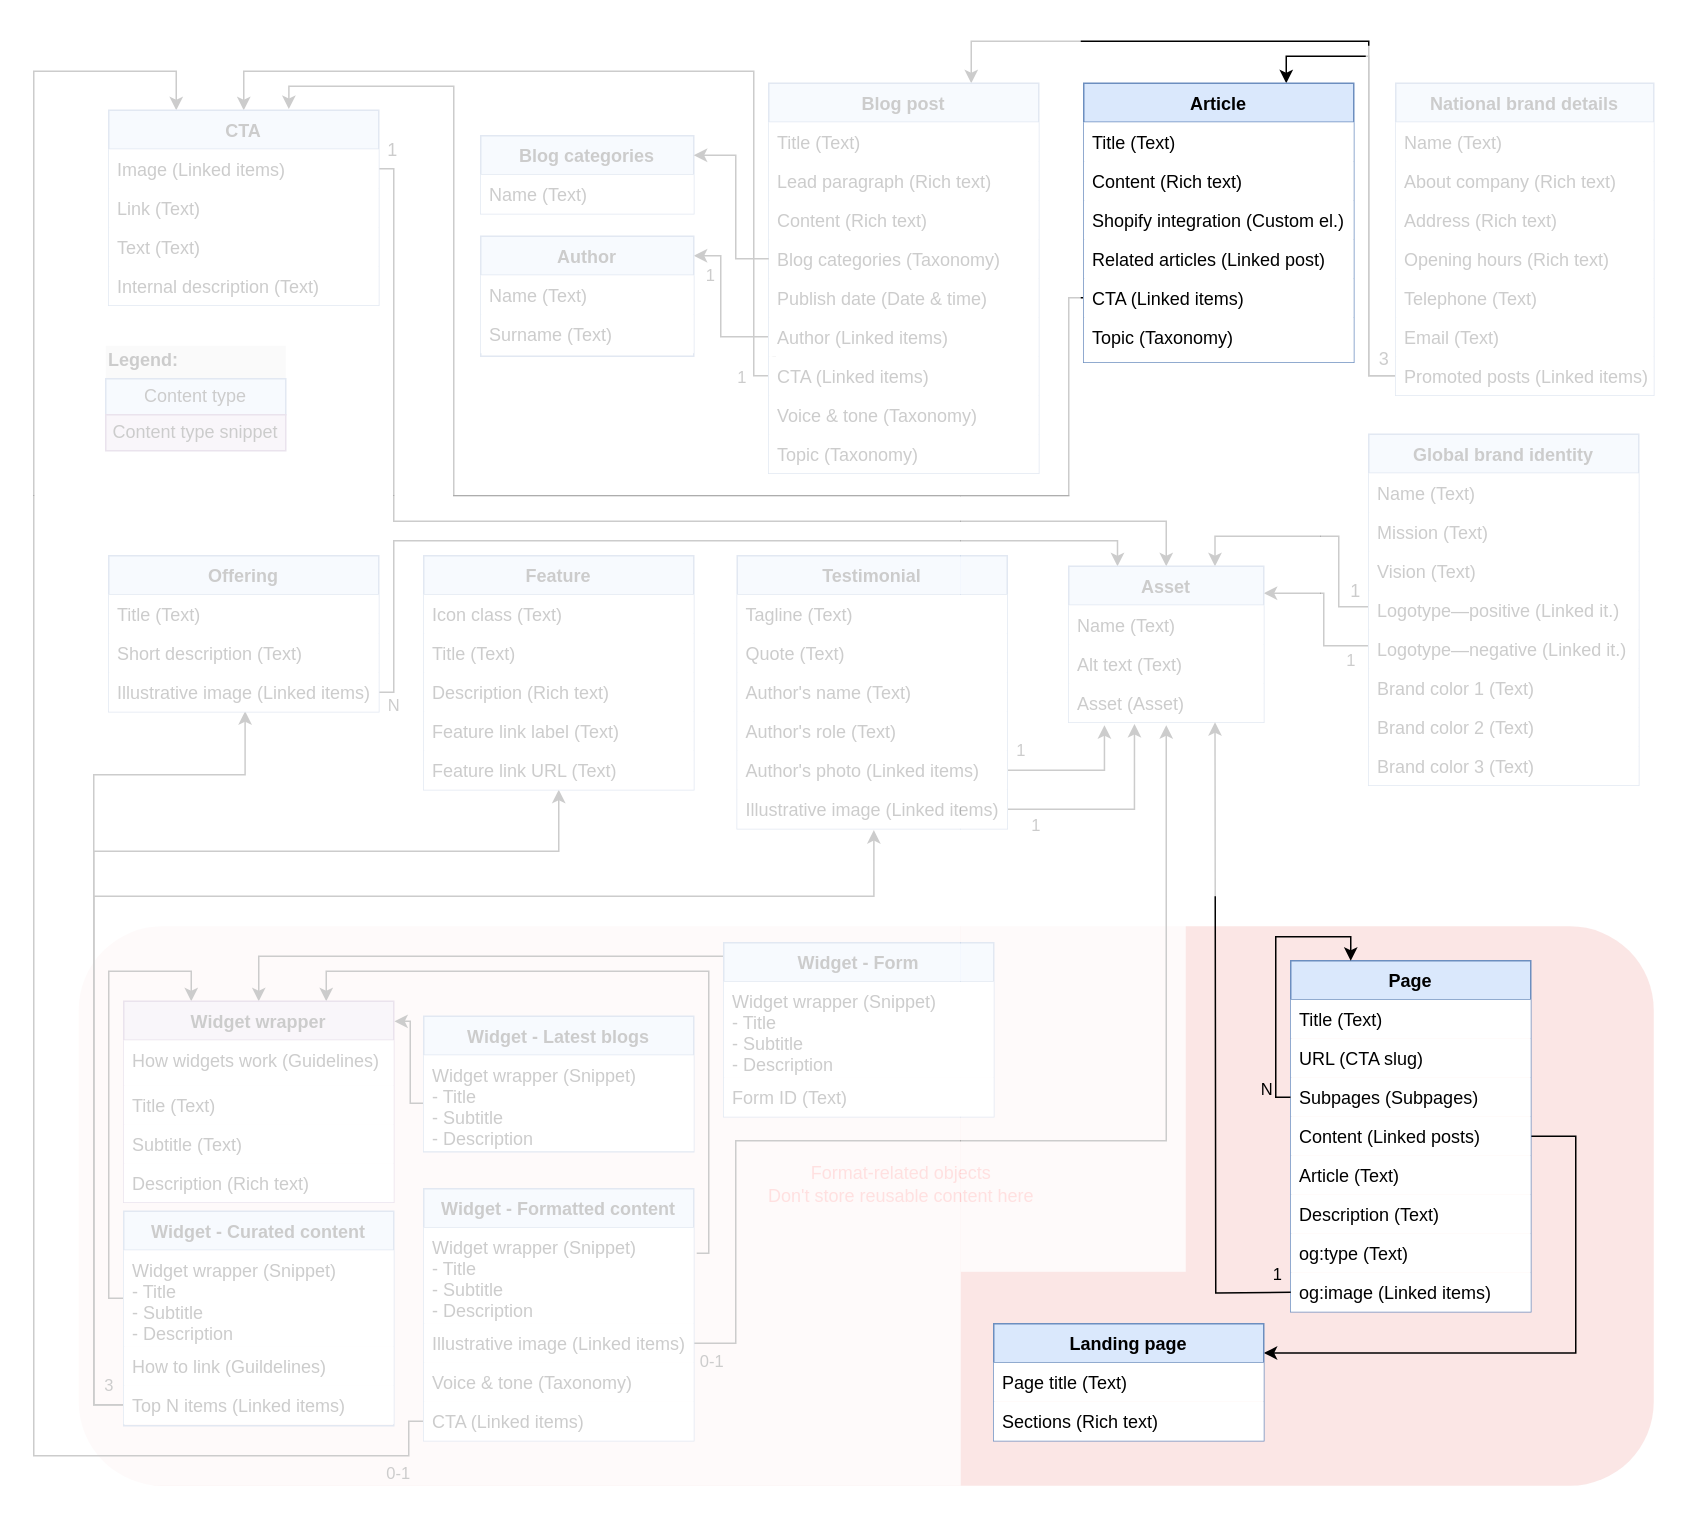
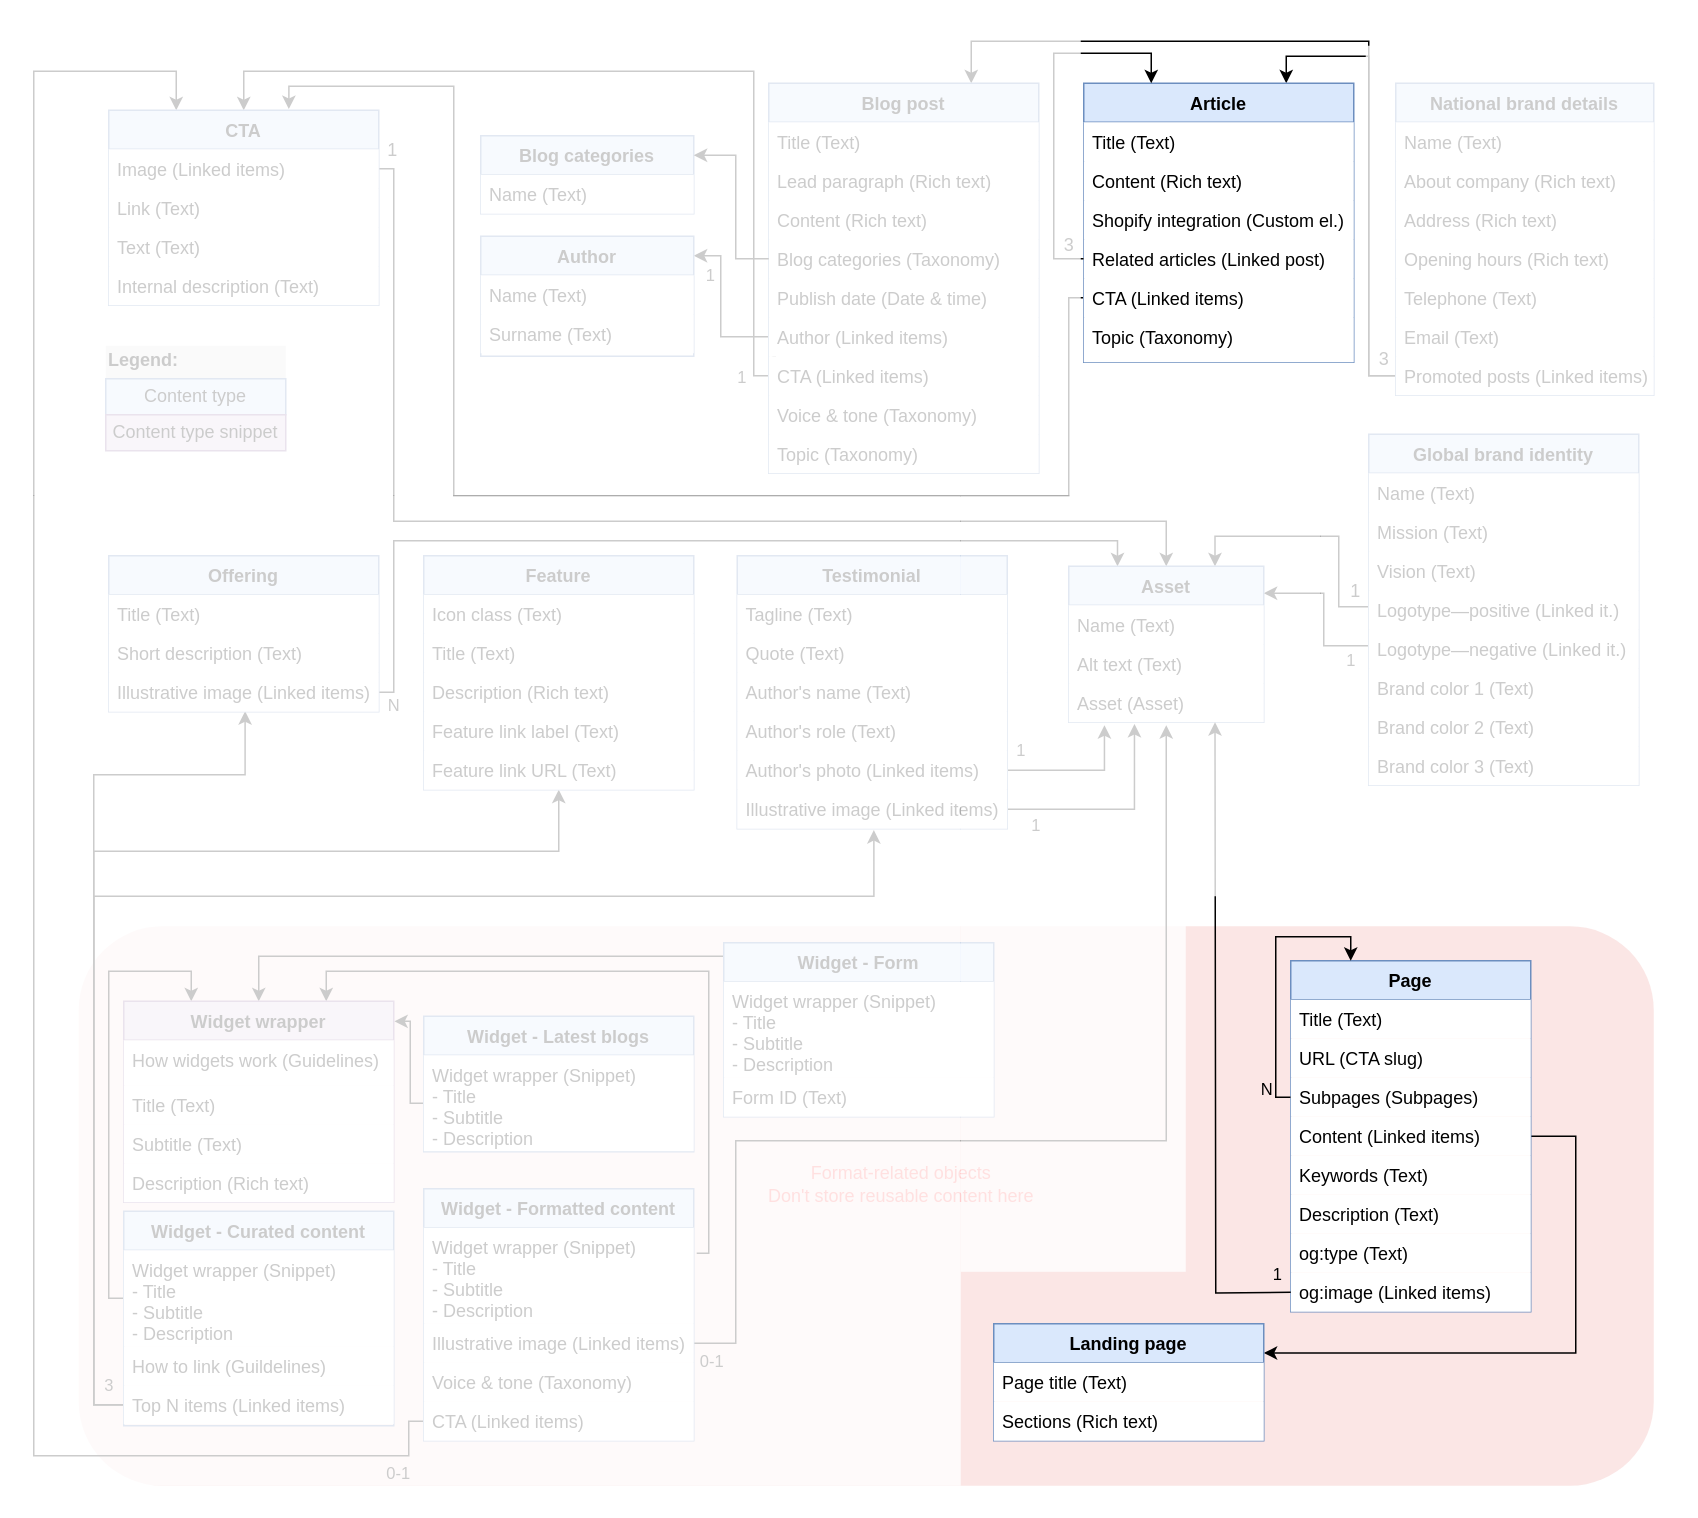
edge "Related articles (Linked post)" -> "Article": added, label "3"
node "Content (Linked posts)": label "Content (Linked posts)" -> "Content (Linked items)"
node "Article (Text)": label "Article (Text)" -> "Keywords (Text)"
